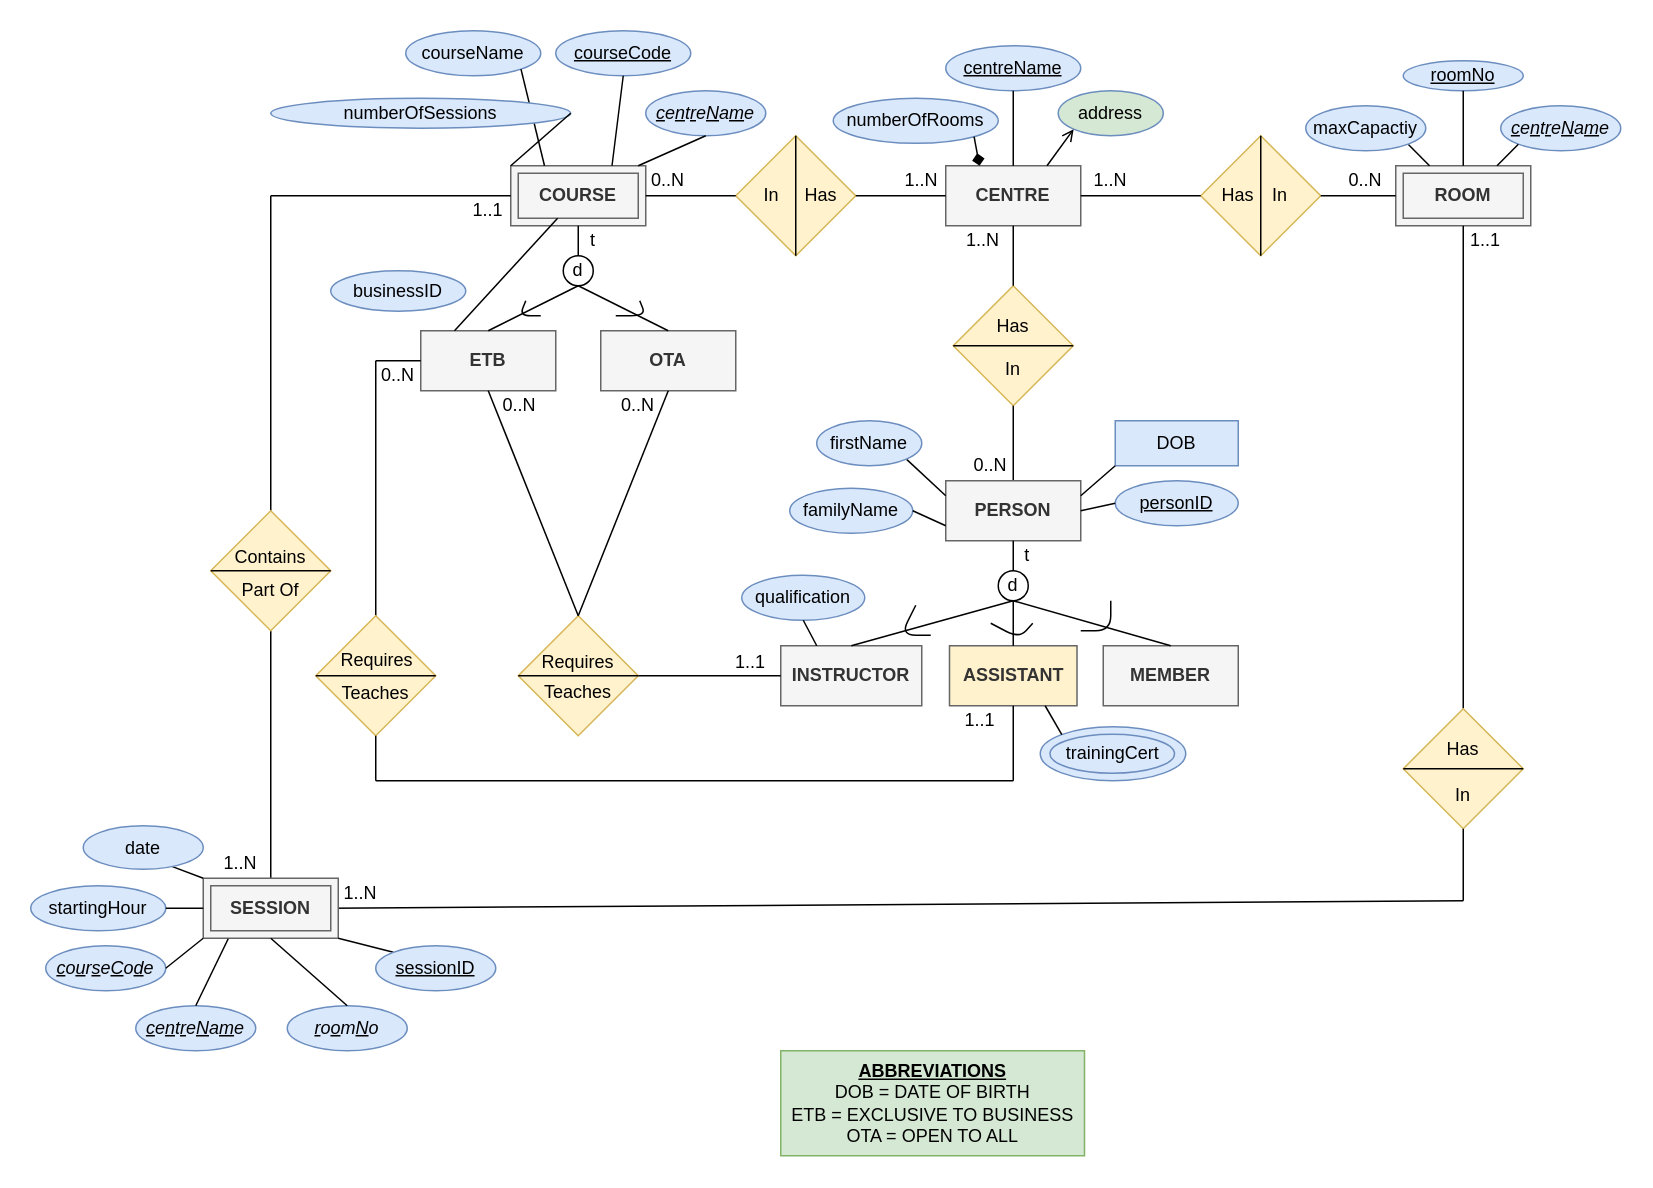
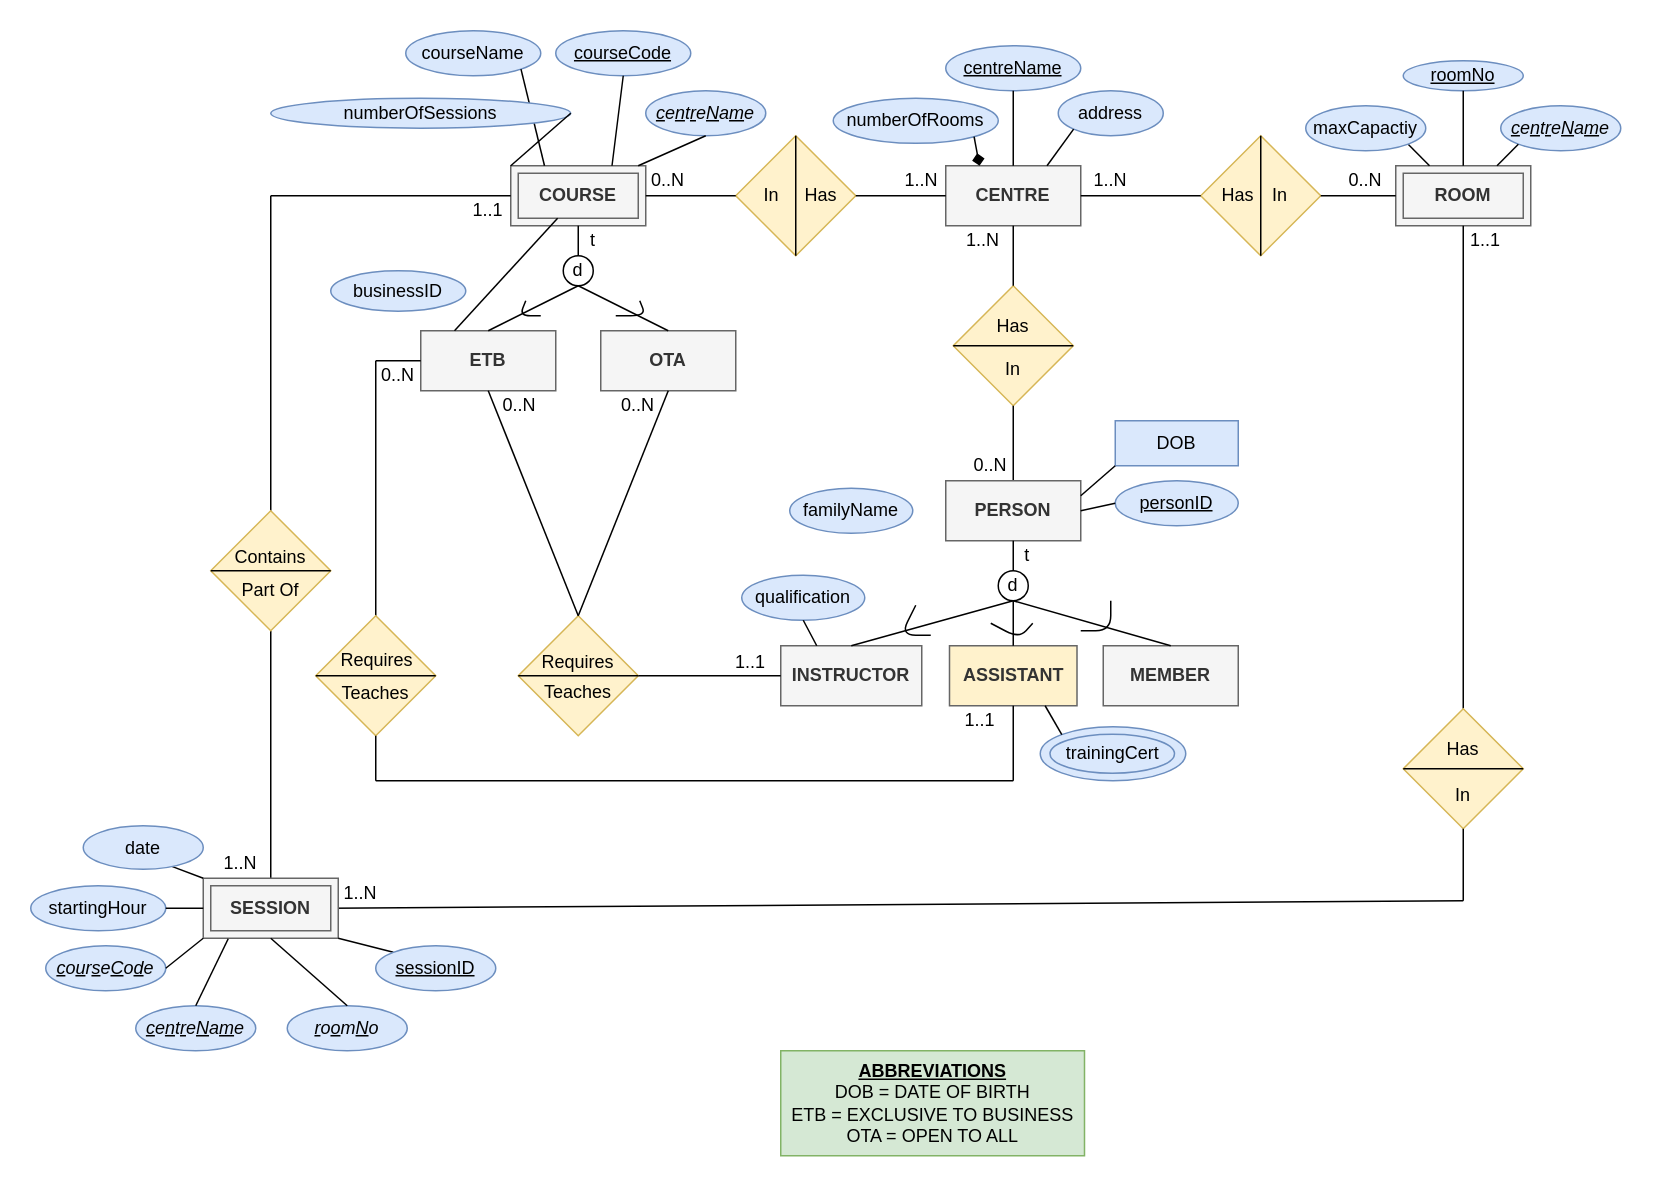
node "address": fillcolor #d5e8d4 -> #dae8fc
edge "CENTRE" -> "address": arrowhead open -> none
node "firstName": removed
edge "firstName" -- "PERSON": removed
edge "familyName" -- "PERSON": removed
